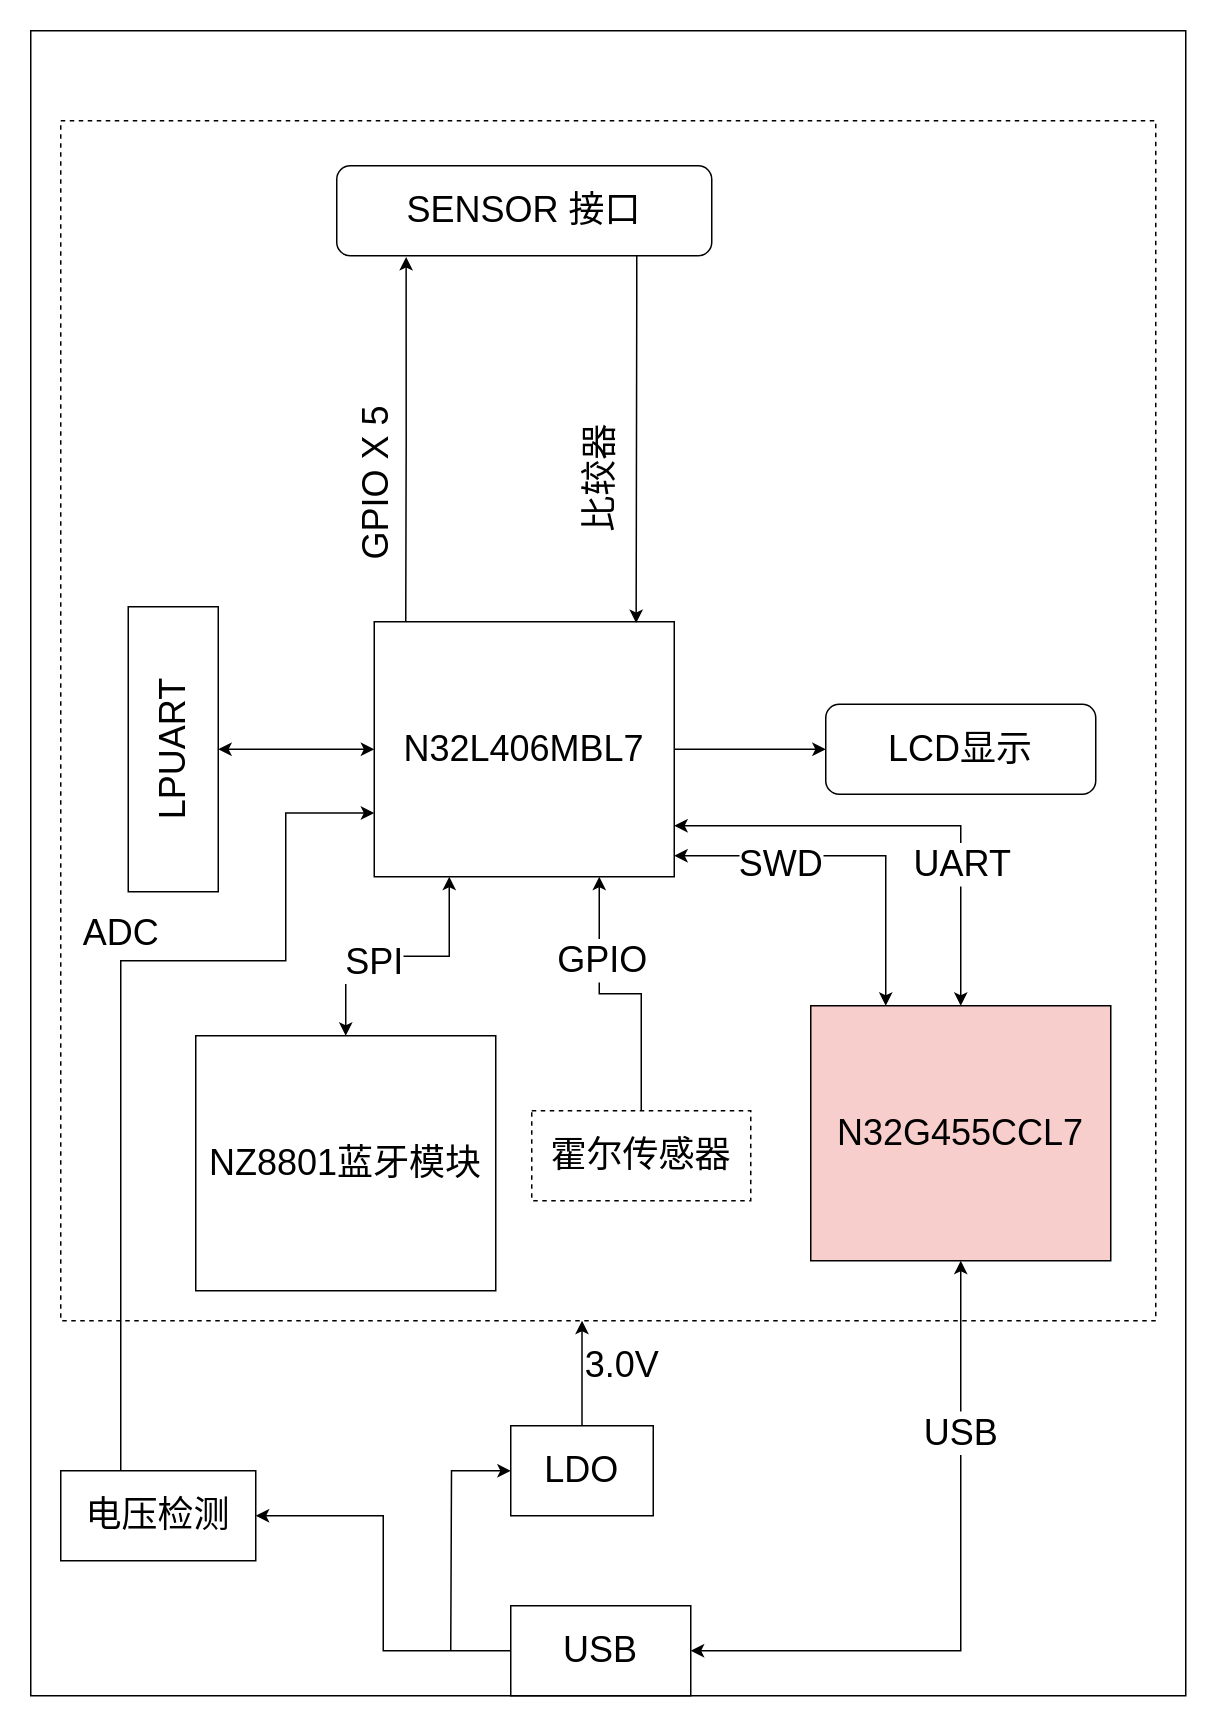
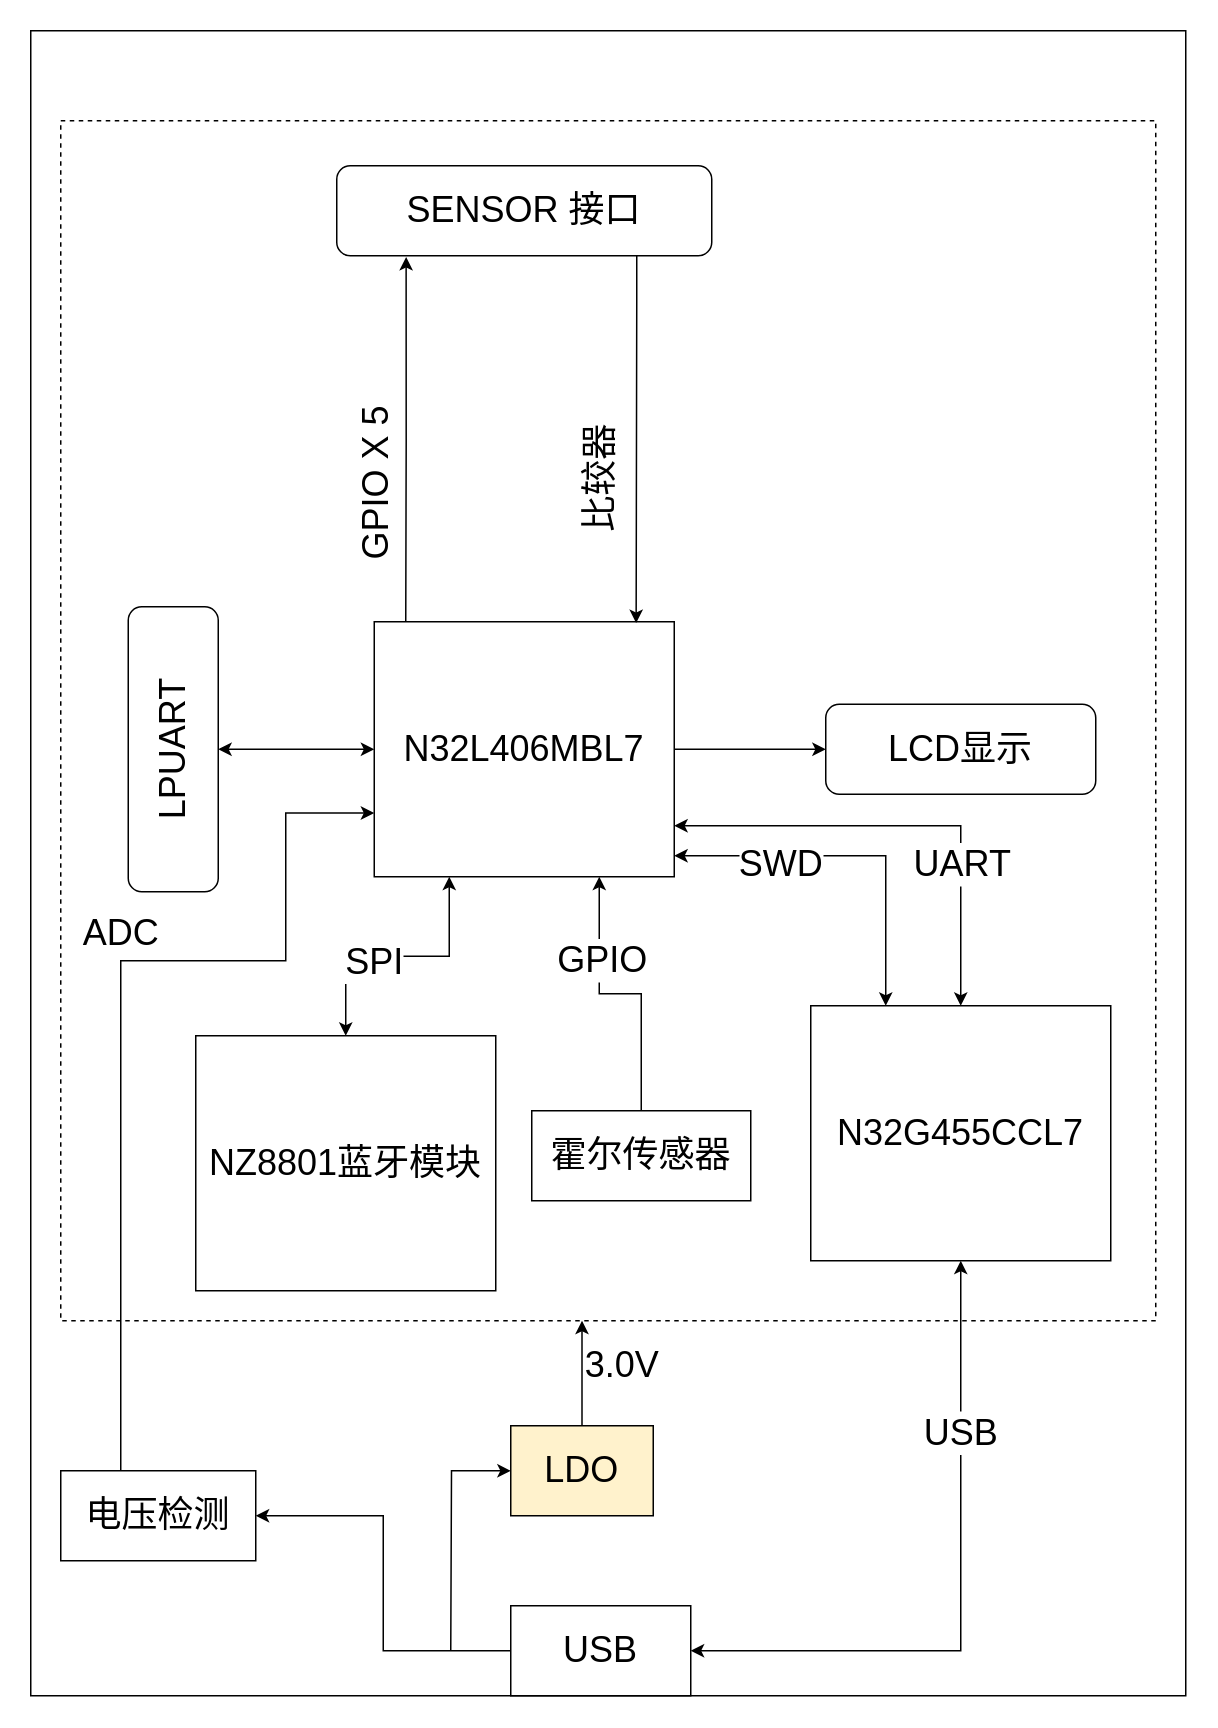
node "LPUART": shape rectangle -> rounded rectangle
node "N32G455CCL7": fillcolor #f8cecc -> #ffffff
node "霍尔传感器": style dashed -> solid
node "LDO": fillcolor #ffffff -> #fff2cc
